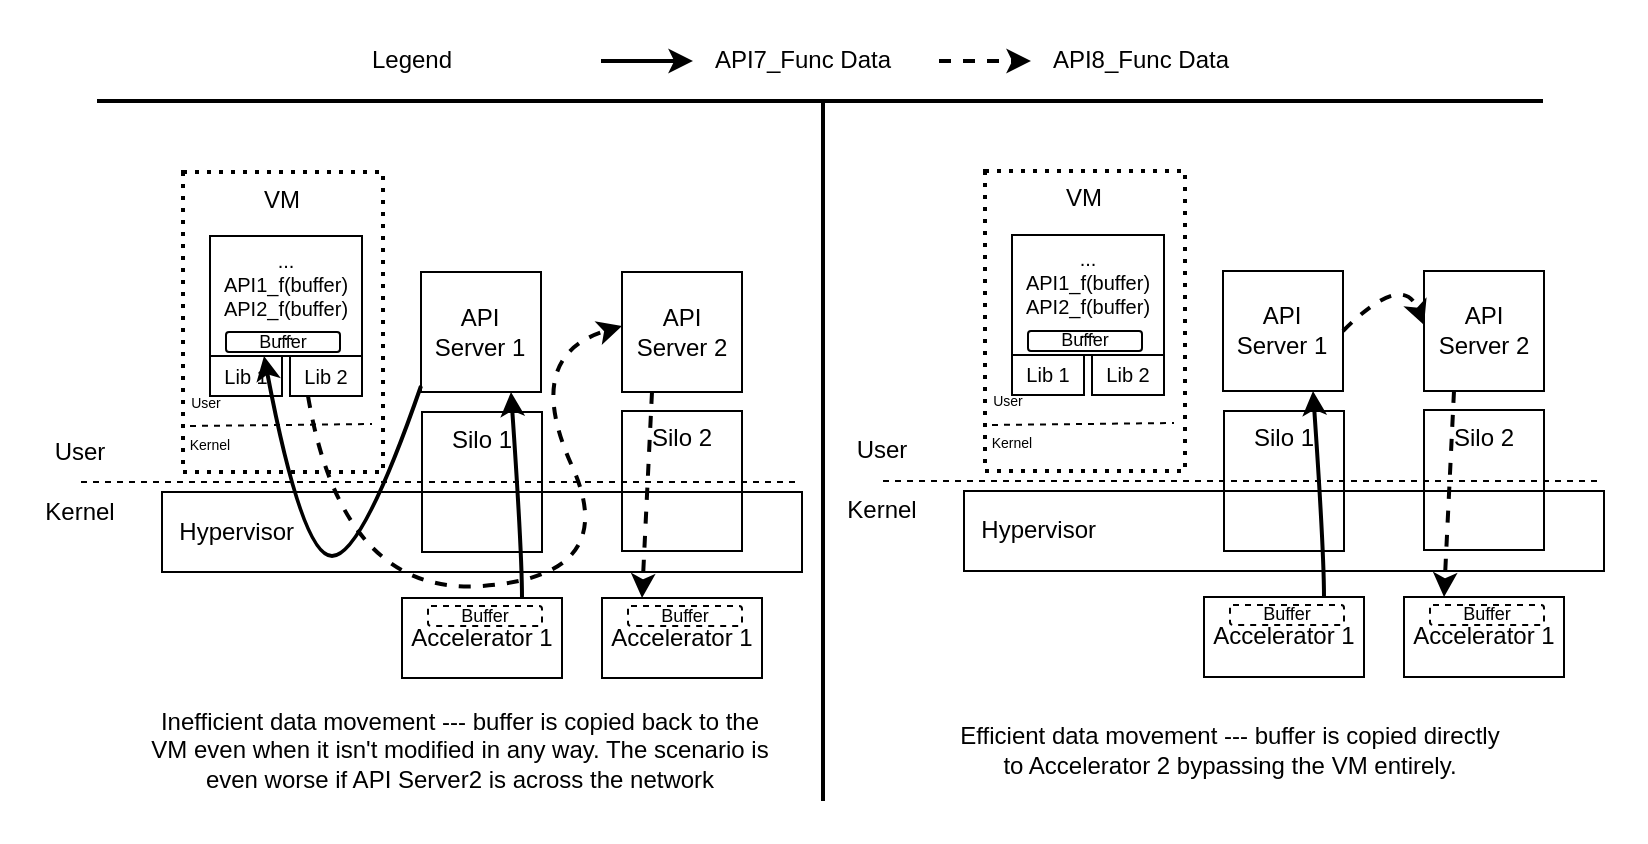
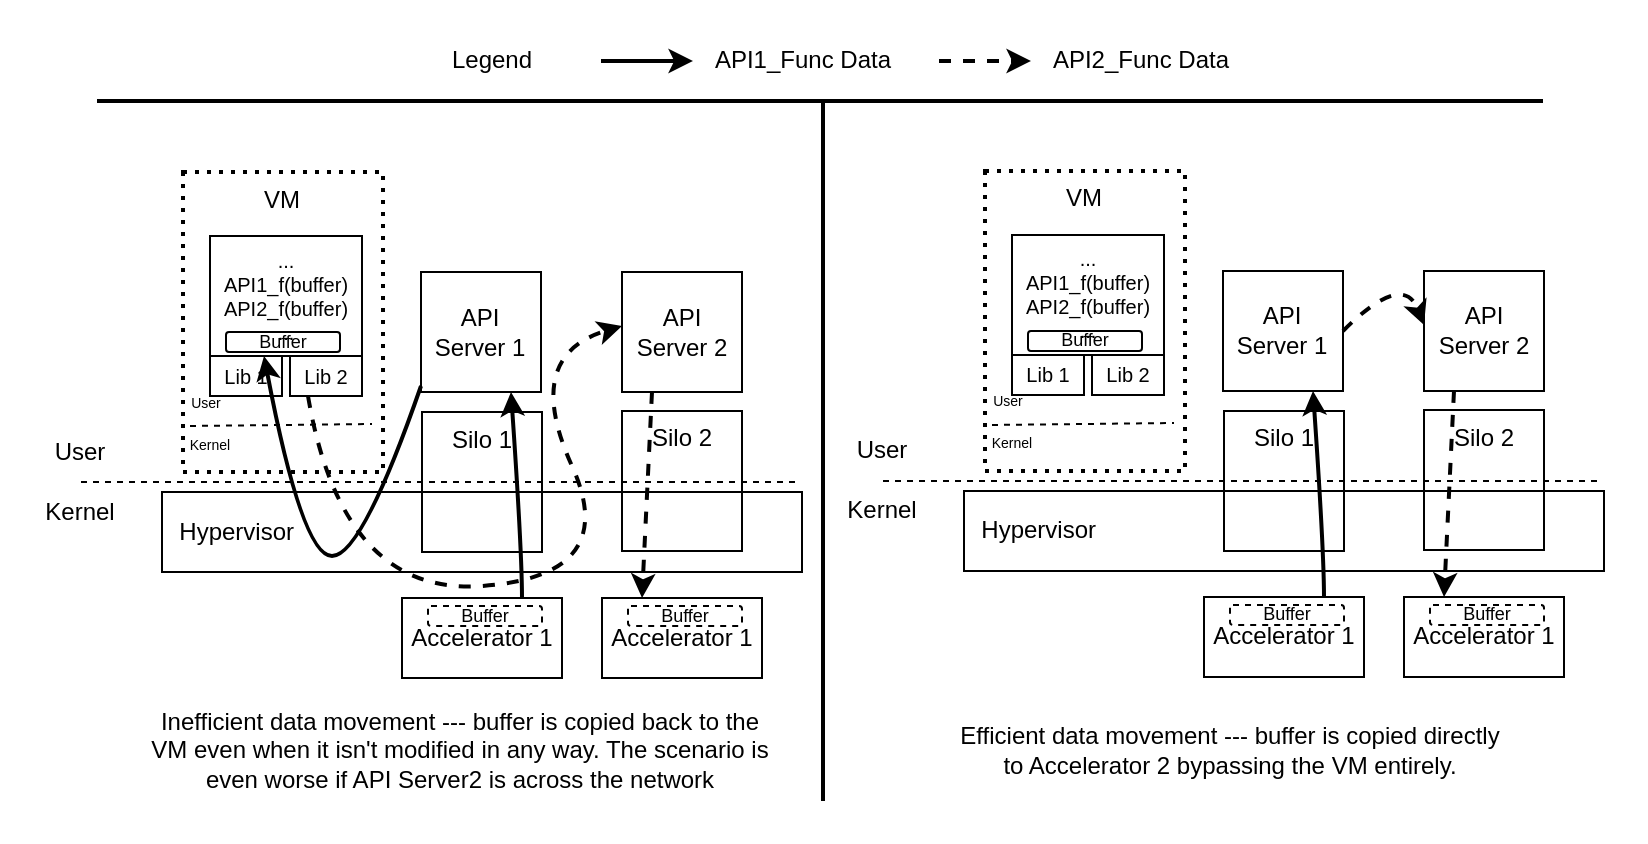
node "Legend": moved (413, 61) -> (493, 61)
node "API7_Func Data": label "API7_Func Data" -> "API1_Func Data"
node "API8_Func Data": label "API8_Func Data" -> "API2_Func Data"
